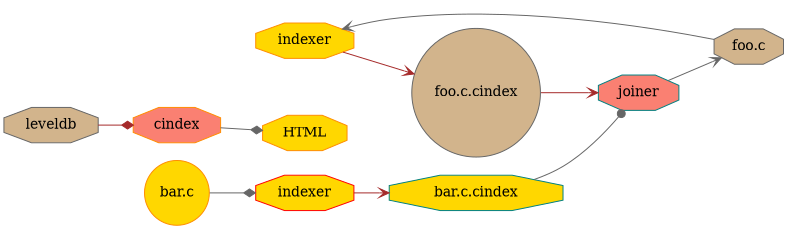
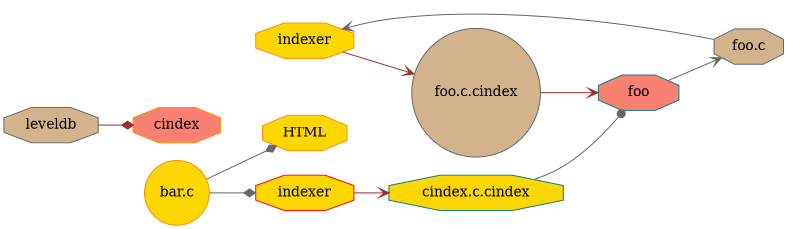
node "joiner": label "joiner" -> "foo"
edge "cindex" -> "HTML": now "bar.c" -> "HTML"
node "bar.c.cindex": label "bar.c.cindex" -> "cindex.c.cindex"
